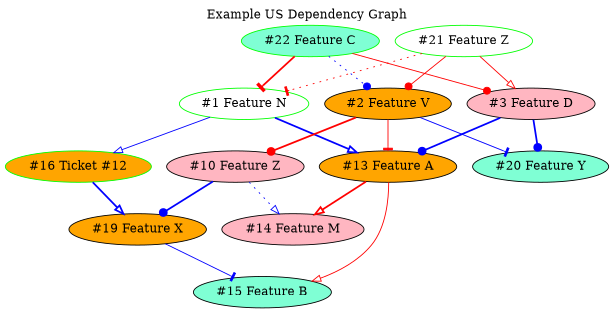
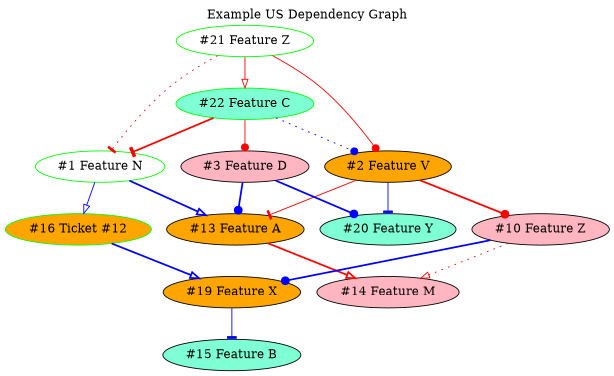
edge "#21 Feature Z" -> "#3 Feature D": now "#21 Feature Z" -> "#22 Feature C"
edge "#10 Feature Z" -> "#14 Feature M": color blue -> red
edge "#13 Feature A" -> "#15 Feature B": removed
